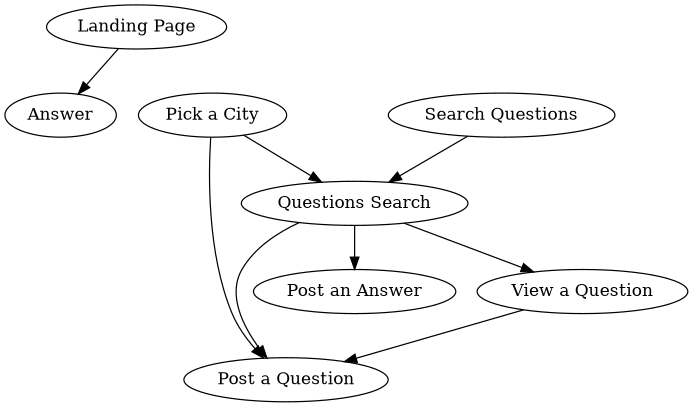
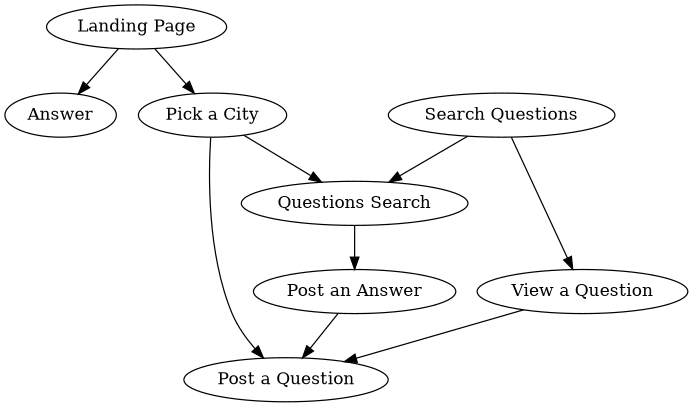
edge "Landing Page" -> "Pick a City": added
edge "Questions Search" -> "View a Question": now "Search Questions" -> "View a Question"
edge "Questions Search" -> "Post a Question": now "Post an Answer" -> "Post a Question"
